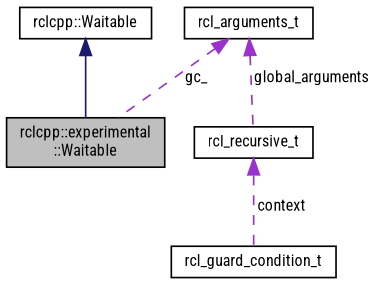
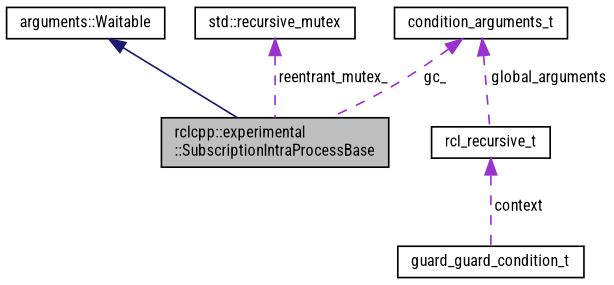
node "rclcpp::Waitable": label "rclcpp::Waitable" -> "arguments::Waitable"
node "rcl_arguments_t": label "rcl_arguments_t" -> "condition_arguments_t"
node "std::recursive_mutex": added
node "rclcpp::experimental ::Waitable": label "rclcpp::experimental ::Waitable" -> "rclcpp::experimental ::SubscriptionIntraProcessBase"
node "rcl_guard_condition_t": label "rcl_guard_condition_t" -> "guard_guard_condition_t"
